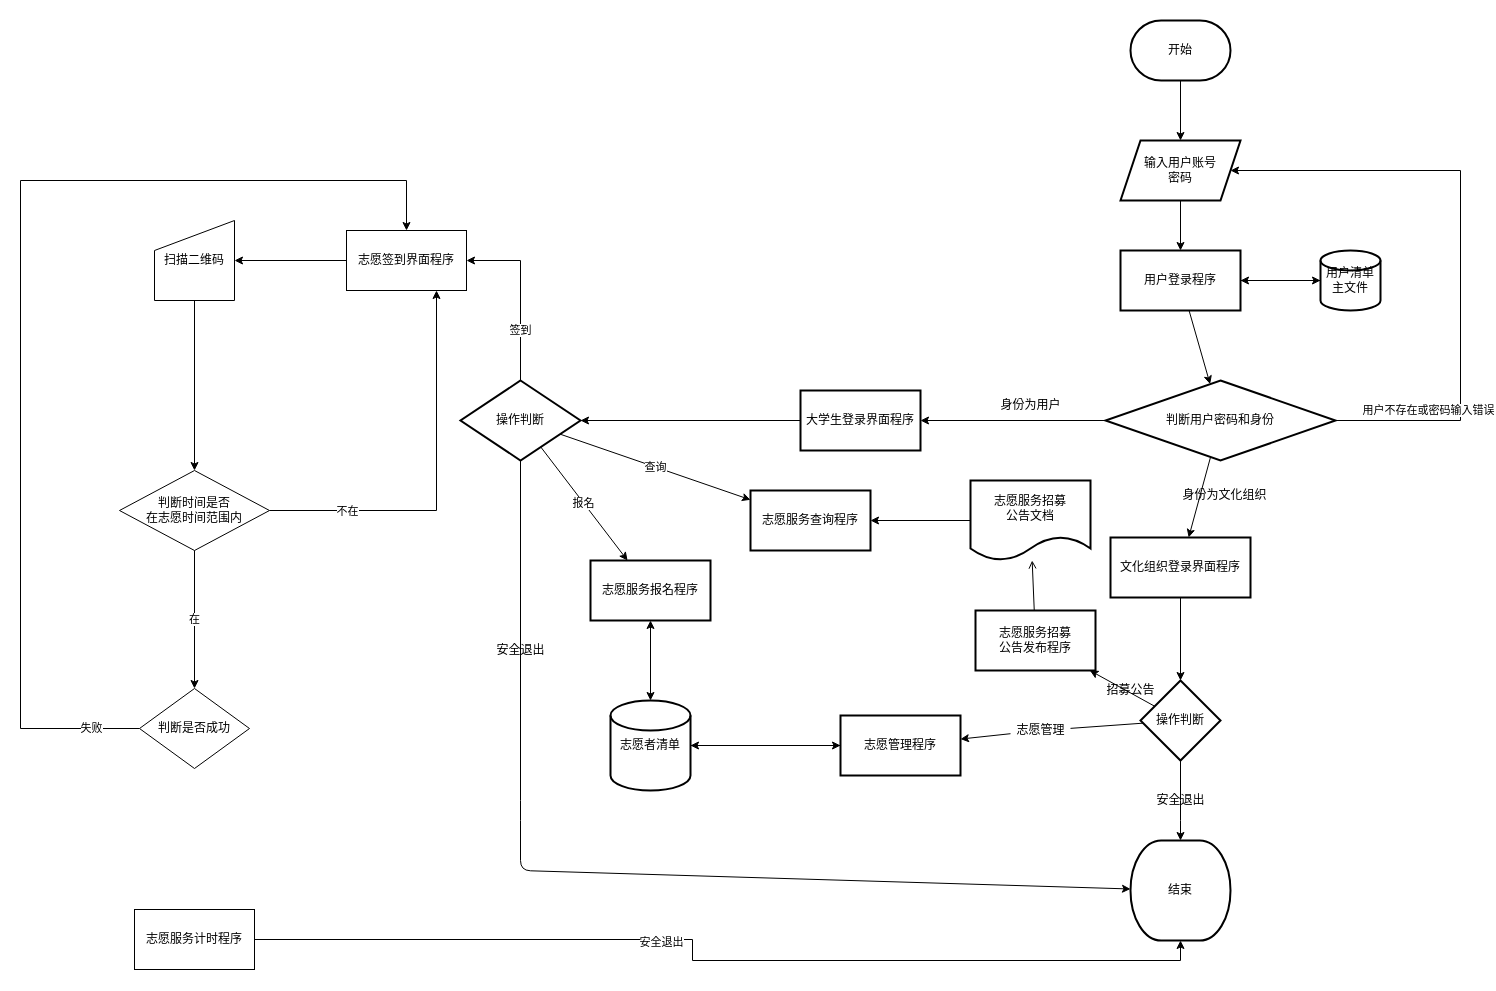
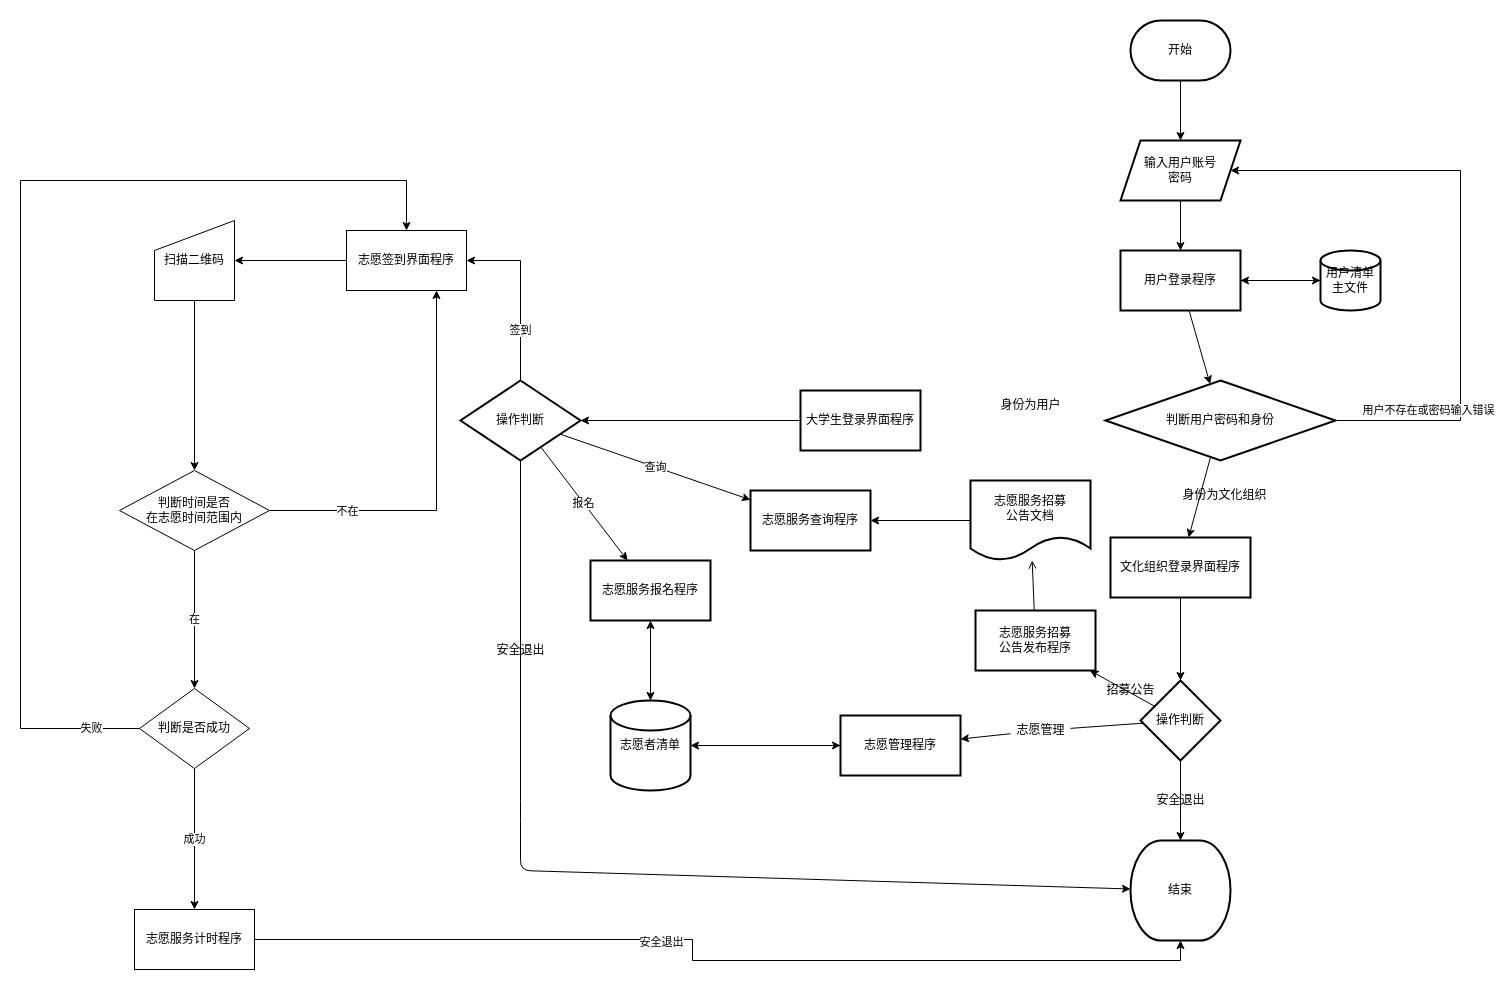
edge "判断用户密码和身份" -> "大学生登录界面程序": removed
edge "判断是否成功" -> "志愿服务计时程序": added, label "成功"
